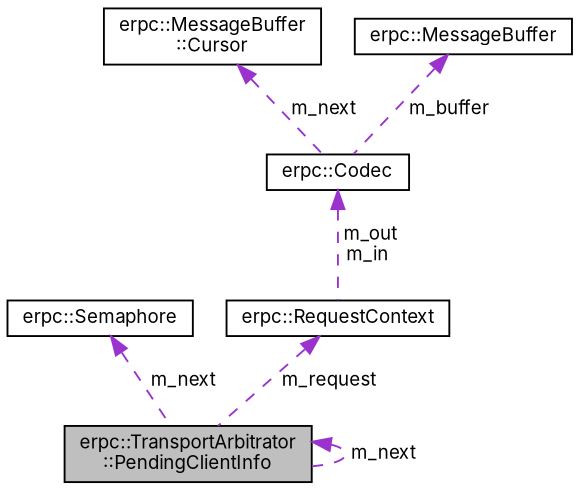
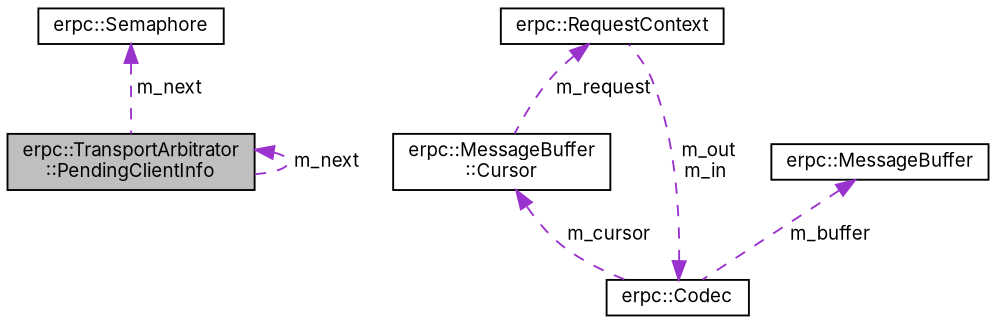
edge "erpc::Codec" -> "erpc::MessageBuffer ::Cursor": label " m_next" -> " m_cursor"
edge "erpc::TransportArbitrator ::PendingClientInfo" -> "erpc::RequestContext": now "erpc::MessageBuffer ::Cursor" -> "erpc::RequestContext"
